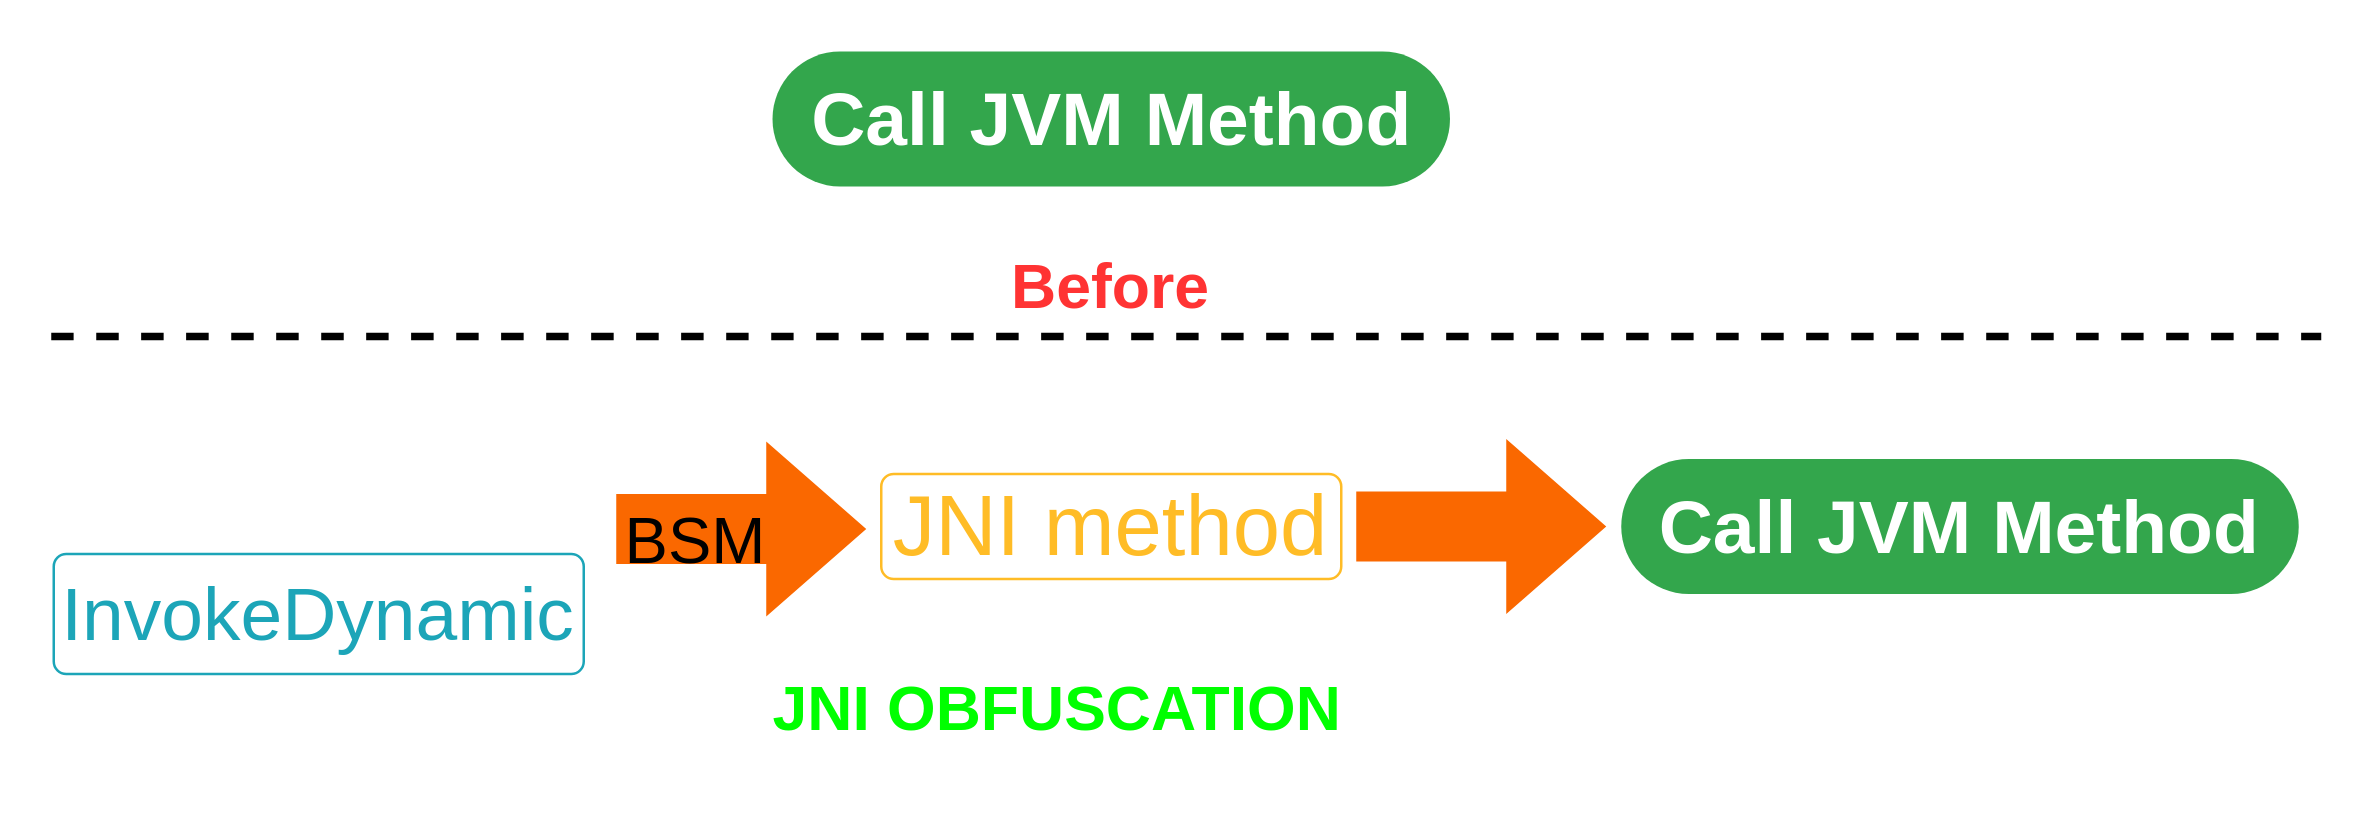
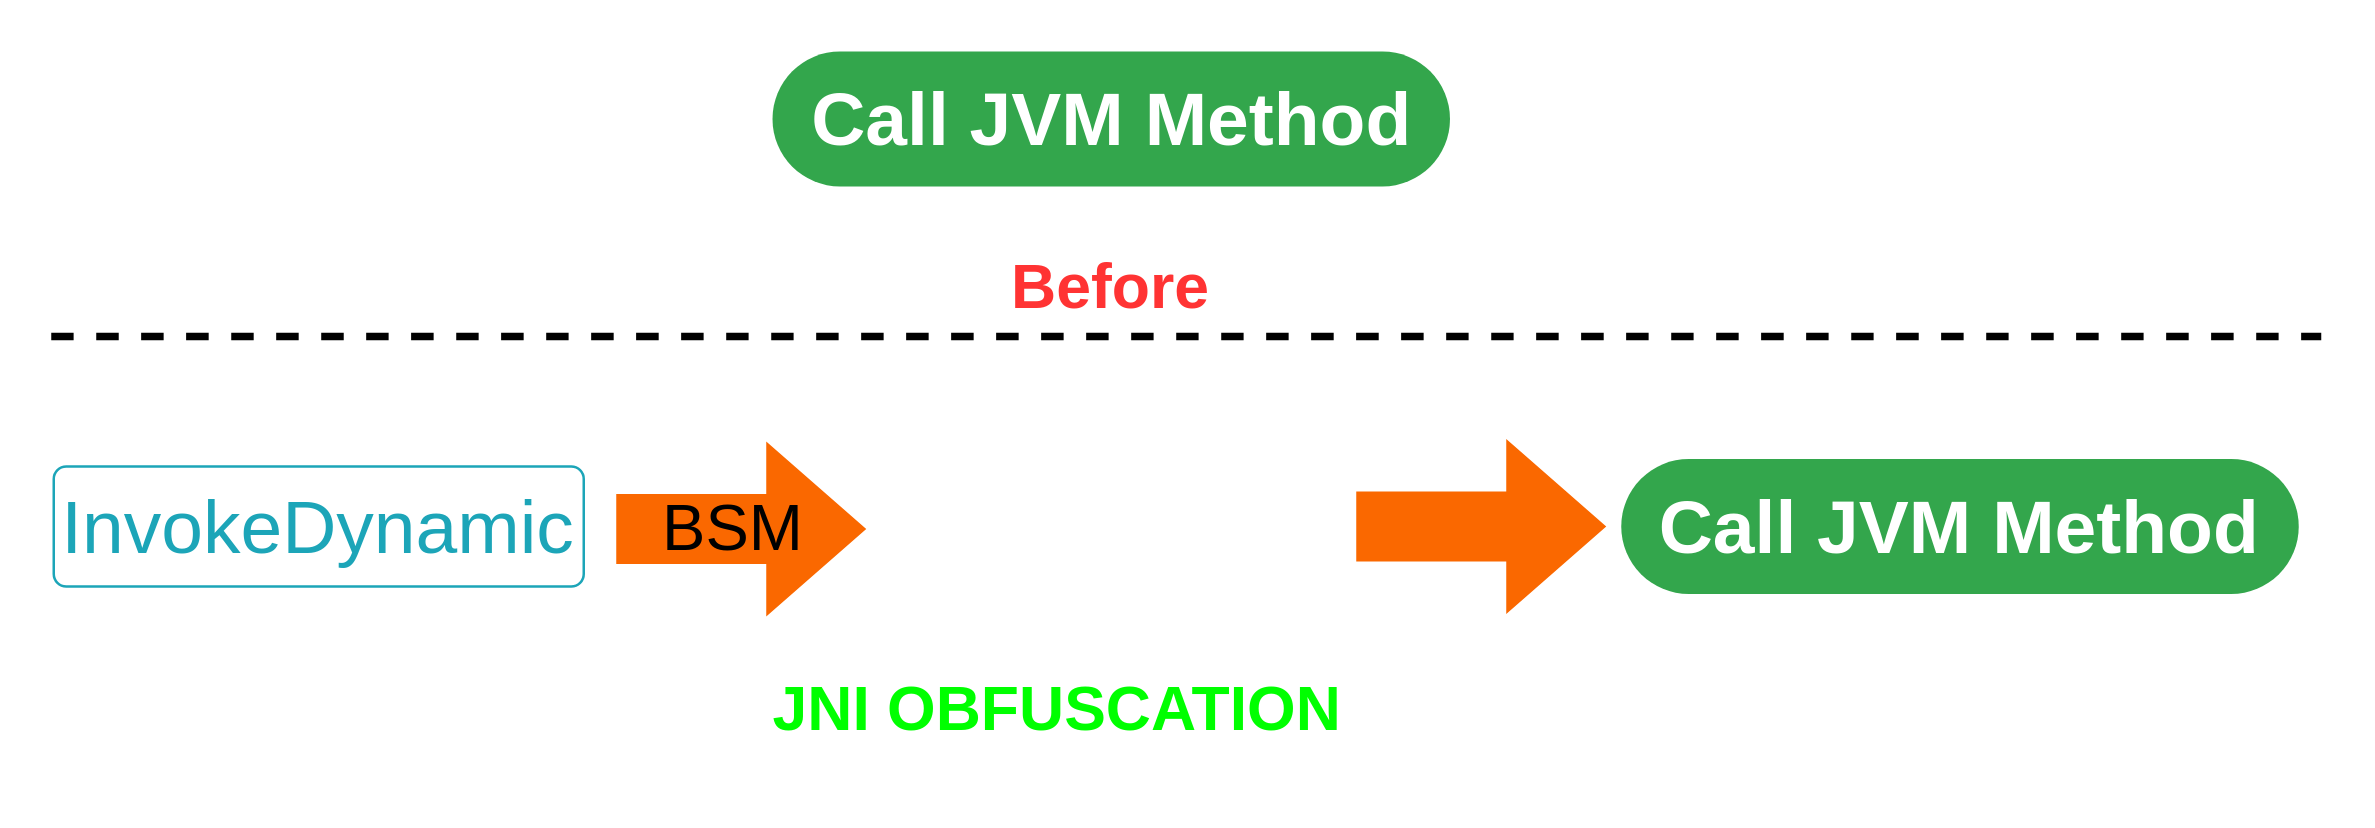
node "JNI method": removed
node "BSM": moved (696, 541) -> (734, 529)
node "InvokeDynamic": moved (319, 614) -> (319, 526)
